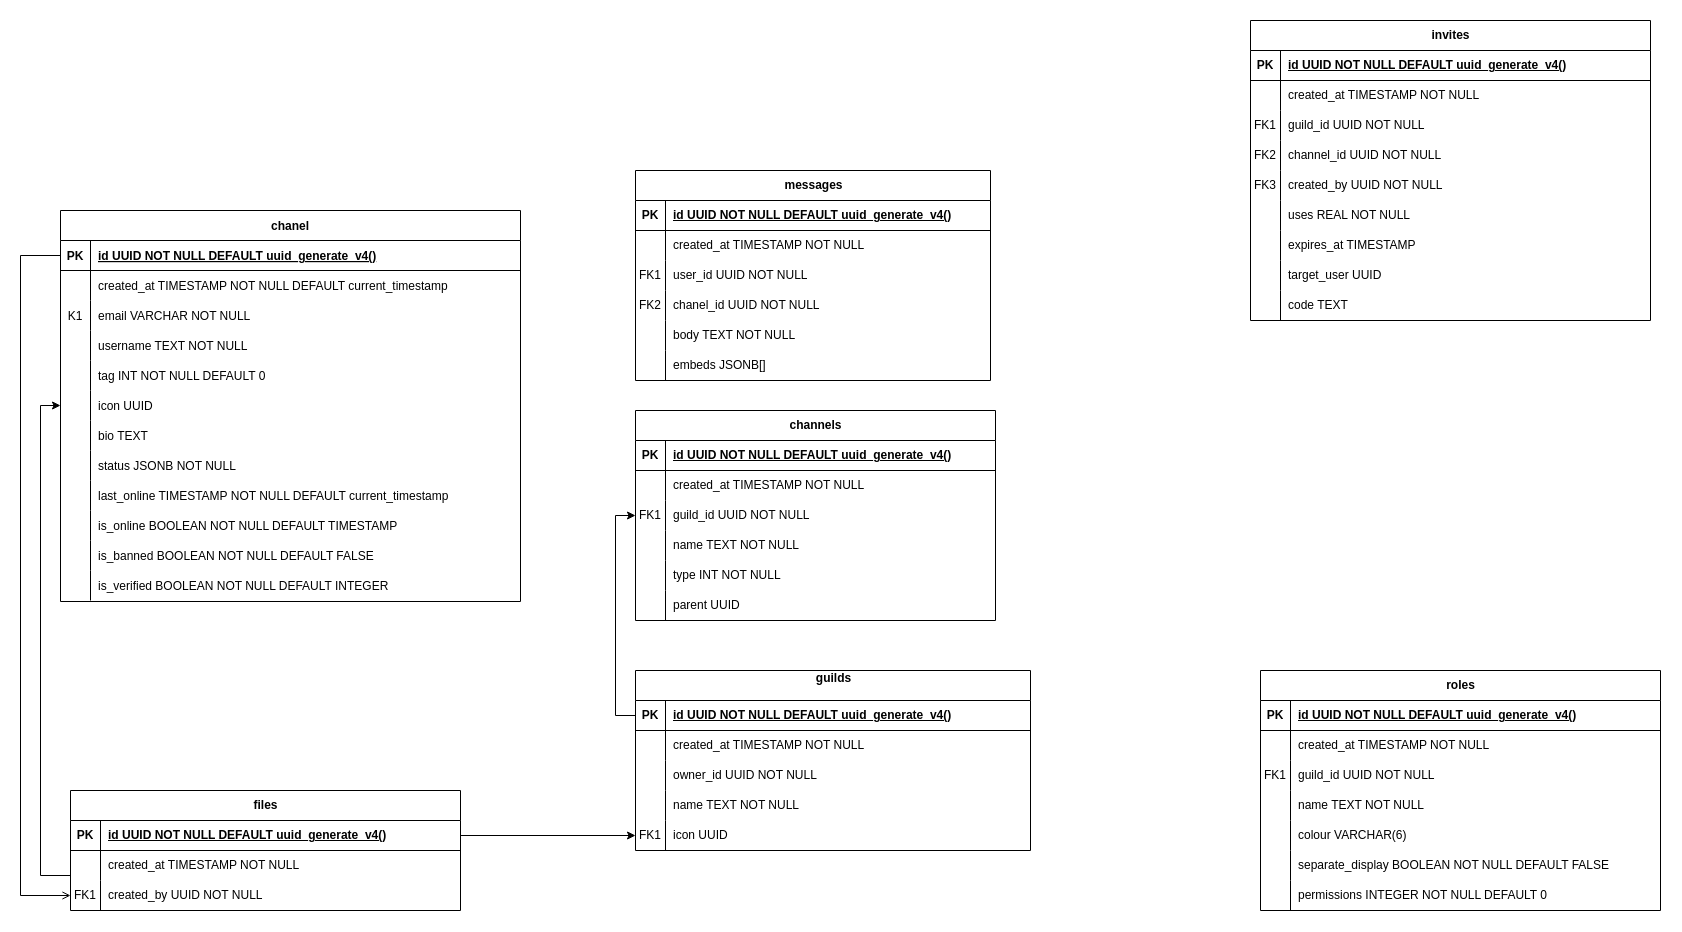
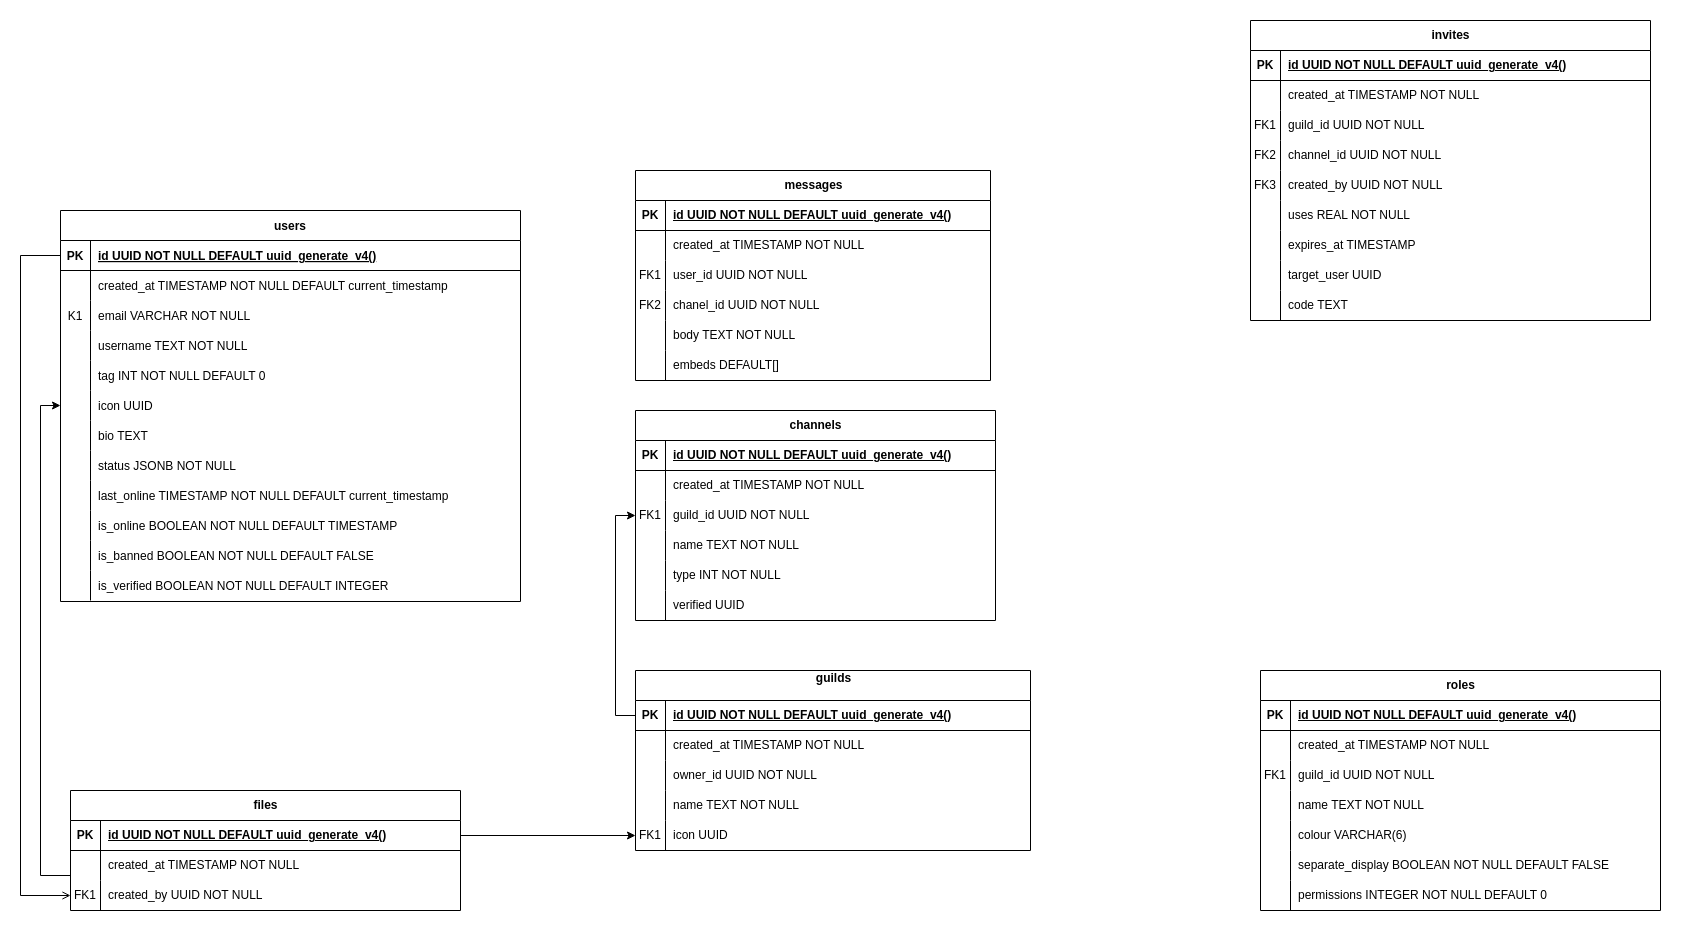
node "chanel": label "chanel" -> "users"
node "embeds JSONB[]": label "embeds JSONB[]" -> "embeds DEFAULT[]"
node "parent UUID": label "parent UUID" -> "verified UUID"
